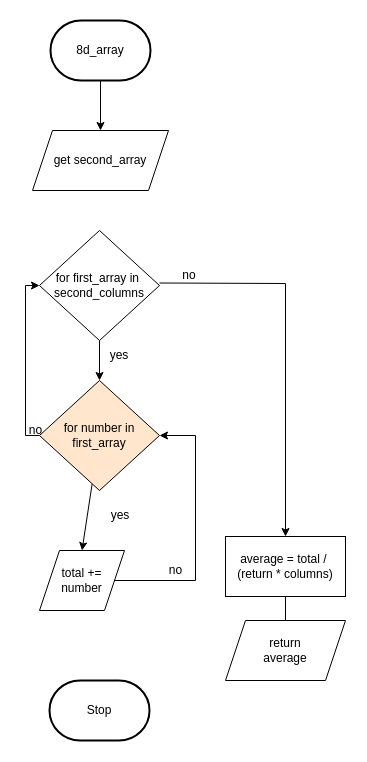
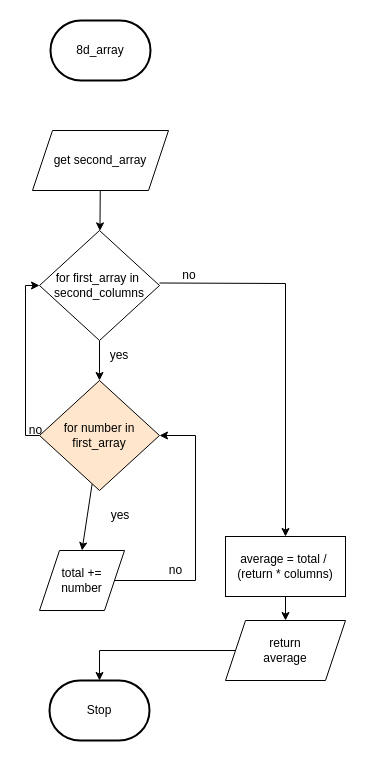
edge "8d_array" -> "get second_array": removed
edge "get second_array" -> "for first_array in second_columns": added
edge "average = total / (return * columns)" -- "return average": arrowhead none -> classic
edge "return average" -> "Stop": added
